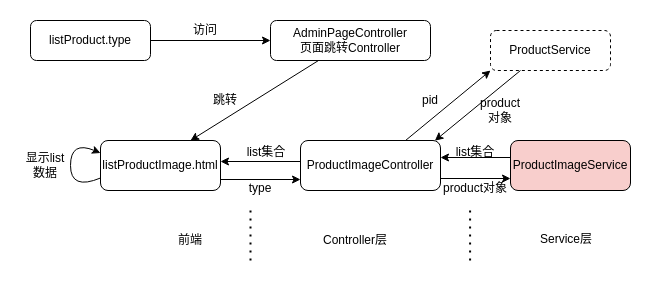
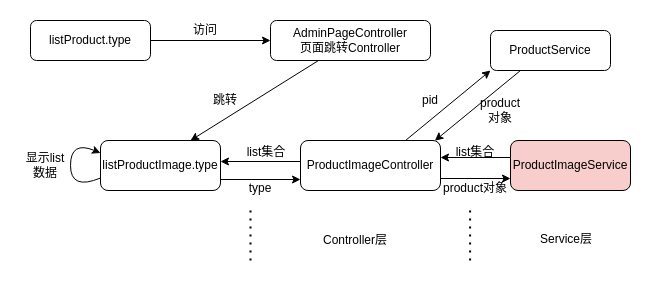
node "ProductService": style dashed -> solid
node "listProductImage.html": label "listProductImage.html" -> "listProductImage.type"
node "前端": removed
